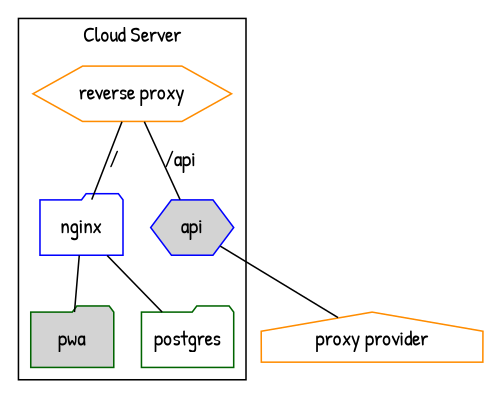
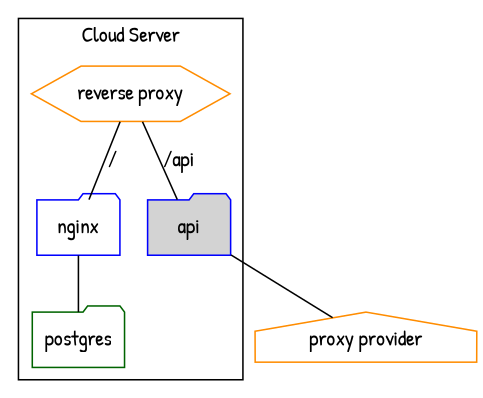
node "api": shape hexagon -> folder
node "pwa": removed
